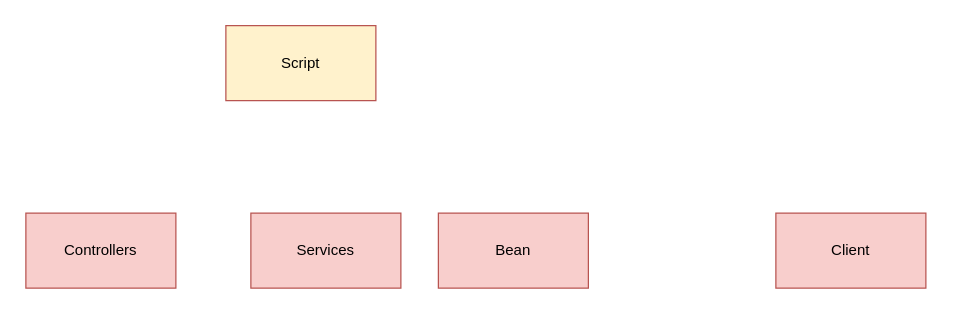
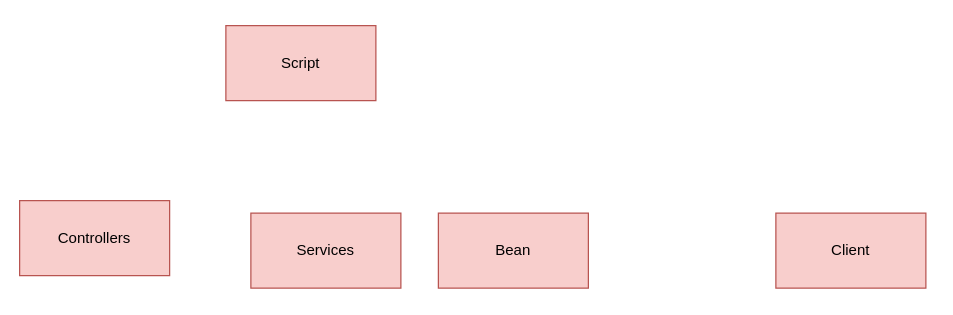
node "Script": fillcolor #fff2cc -> #f8cecc
node "Controllers": moved (101, 251) -> (94, 238)
